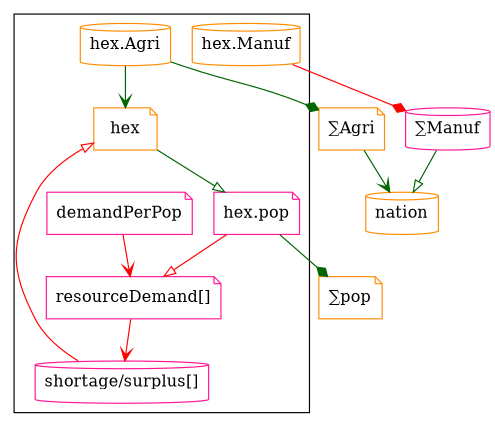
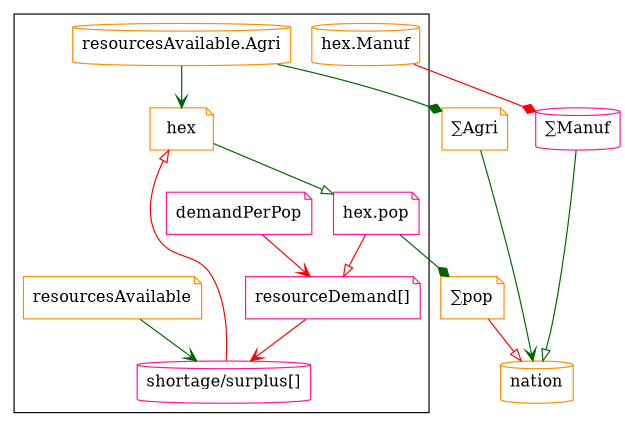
node "hex.Agri": label "hex.Agri" -> "resourcesAvailable.Agri"
node "resourcesAvailable": added
edge "∑pop" -> "nation": added
